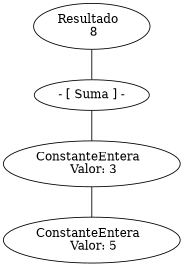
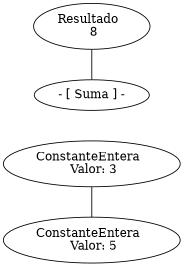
edge "- [ Suma ] -" -- "ConstanteEntera Valor: 3": removed
